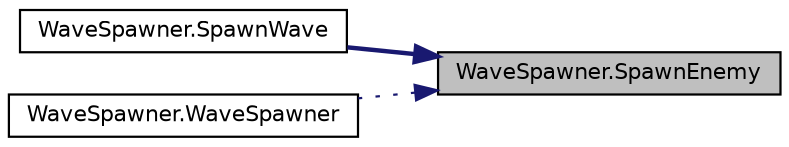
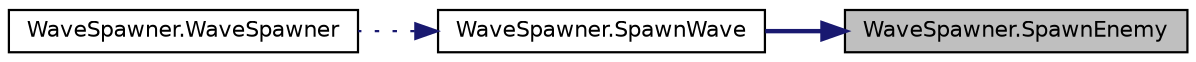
edge "WaveSpawner.WaveSpawner" -> "WaveSpawner.SpawnEnemy": now "WaveSpawner.WaveSpawner" -> "WaveSpawner.SpawnWave"
